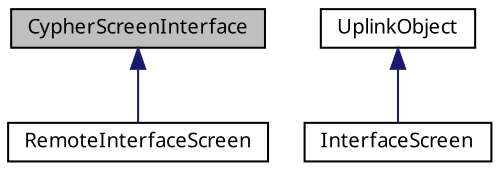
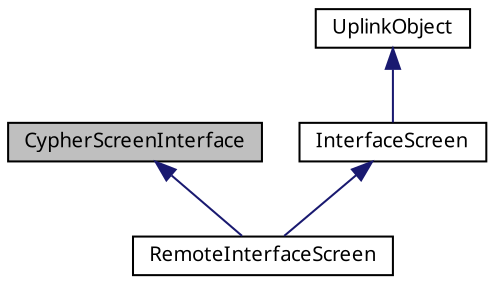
edge "RemoteInterfaceScreen" -> "InterfaceScreen": added
